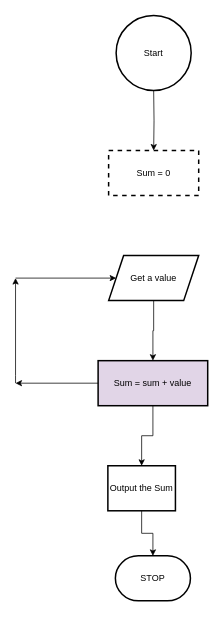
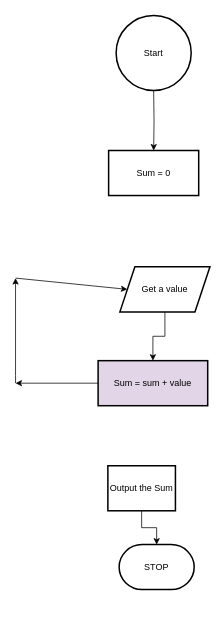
node "Sum = 0": style dashed -> solid
node "Get a value": moved (153, 278) -> (165, 289)
edge "Sum = sum + value" -> "Output the Sum": removed
node "STOP": moved (153, 578) -> (156, 567)
